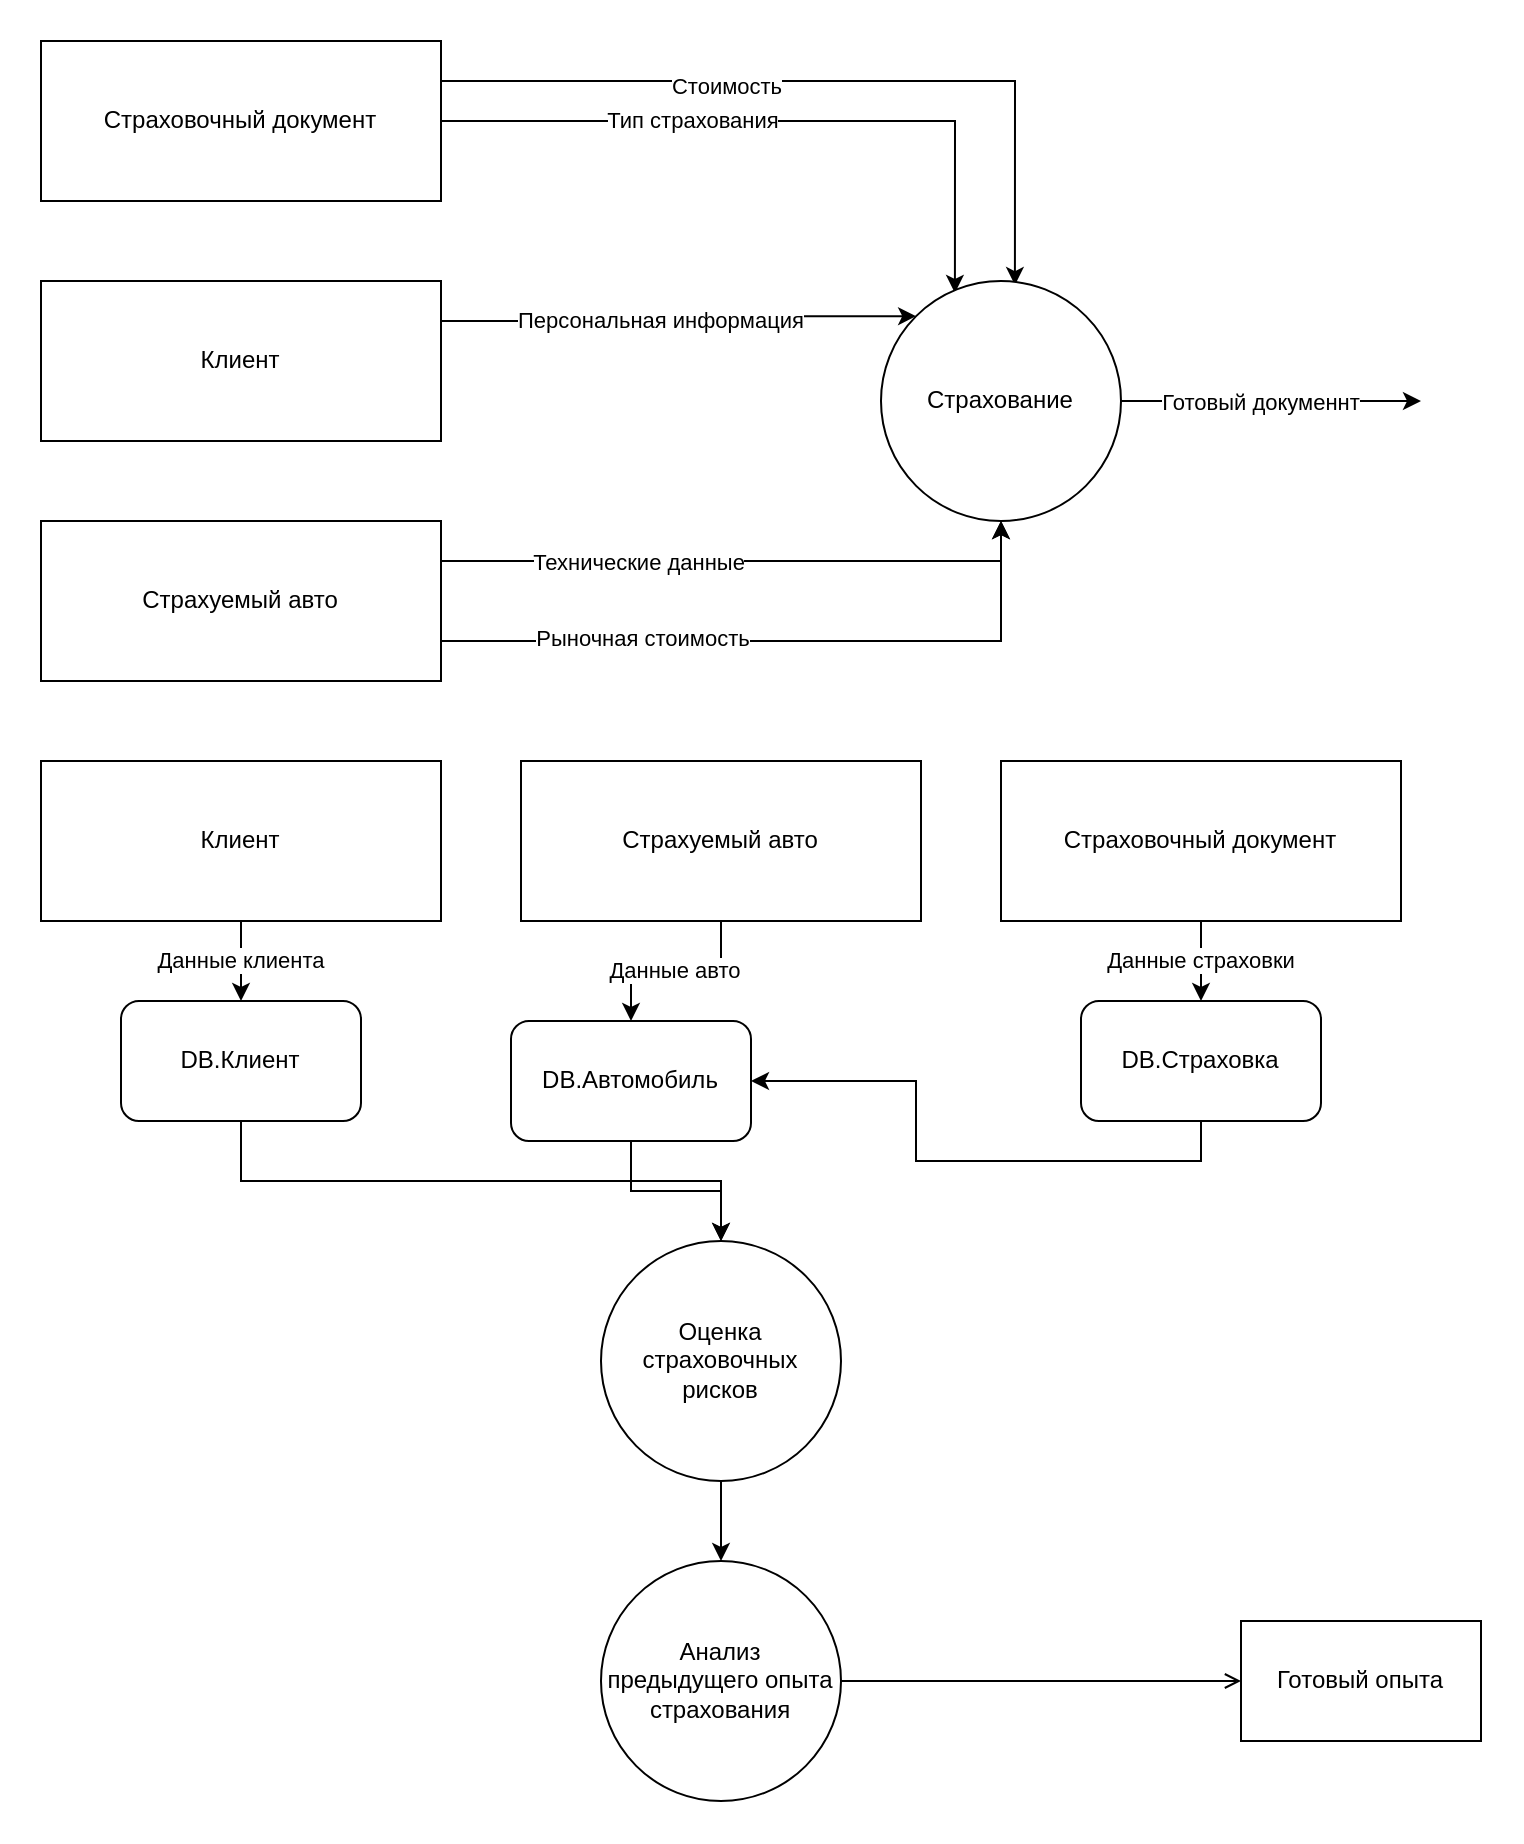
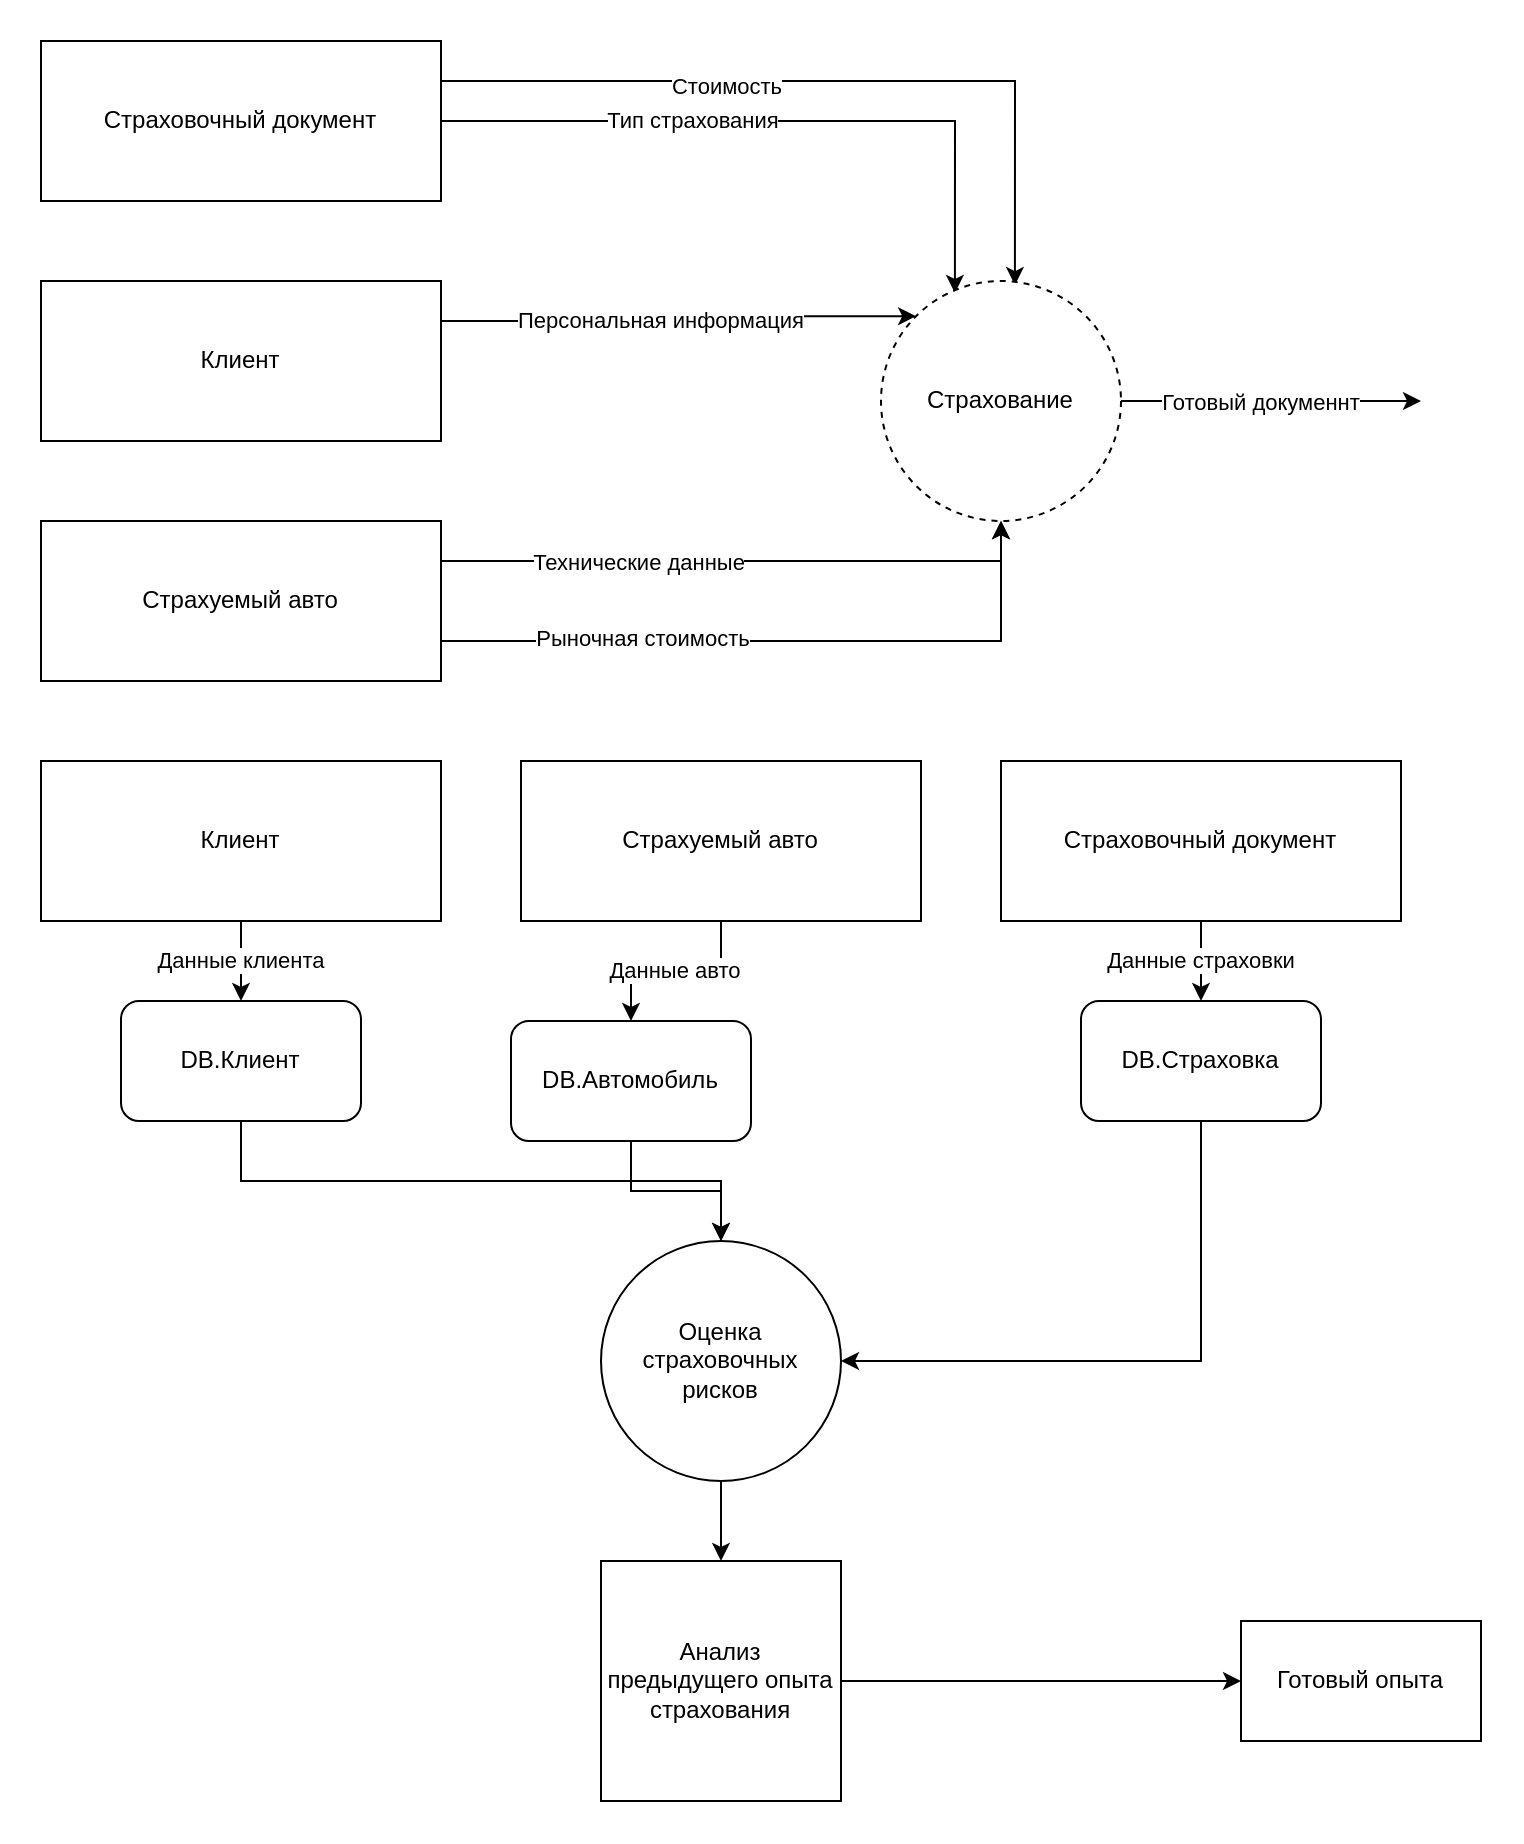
node "Страхование": style solid -> dashed
edge "DB.Страховка" -> "DB.Автомобиль": now "DB.Страховка" -> "Оценка страховочных рисков"
node "Анализ предыдущего опыта страхования": shape ellipse -> rectangle
edge "Анализ предыдущего опыта страхования" -> "Готовый опыта": arrowhead open -> classic
